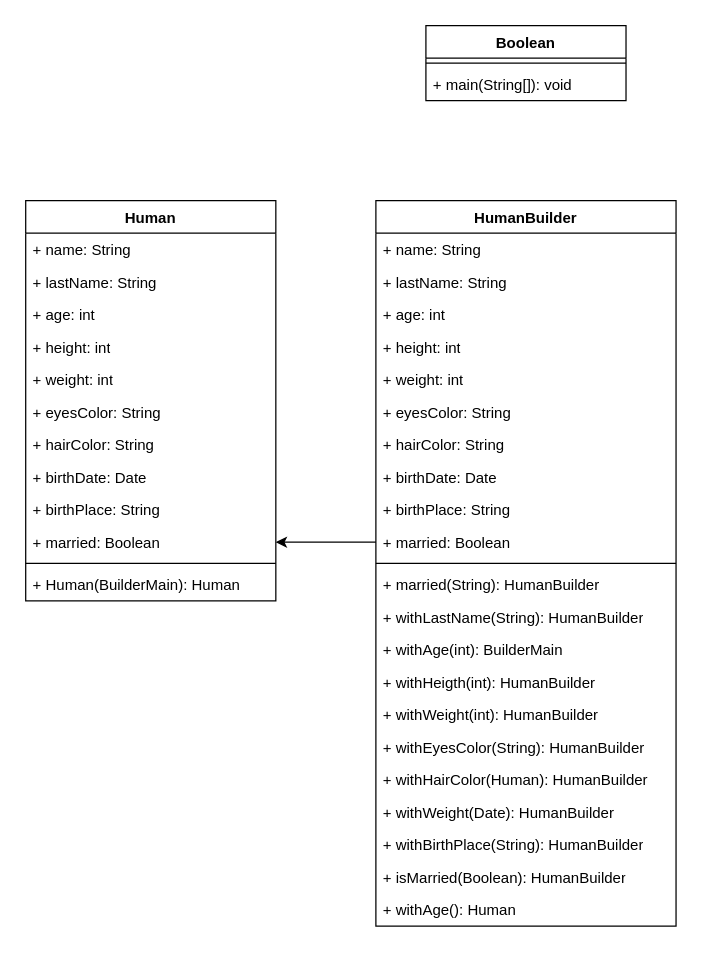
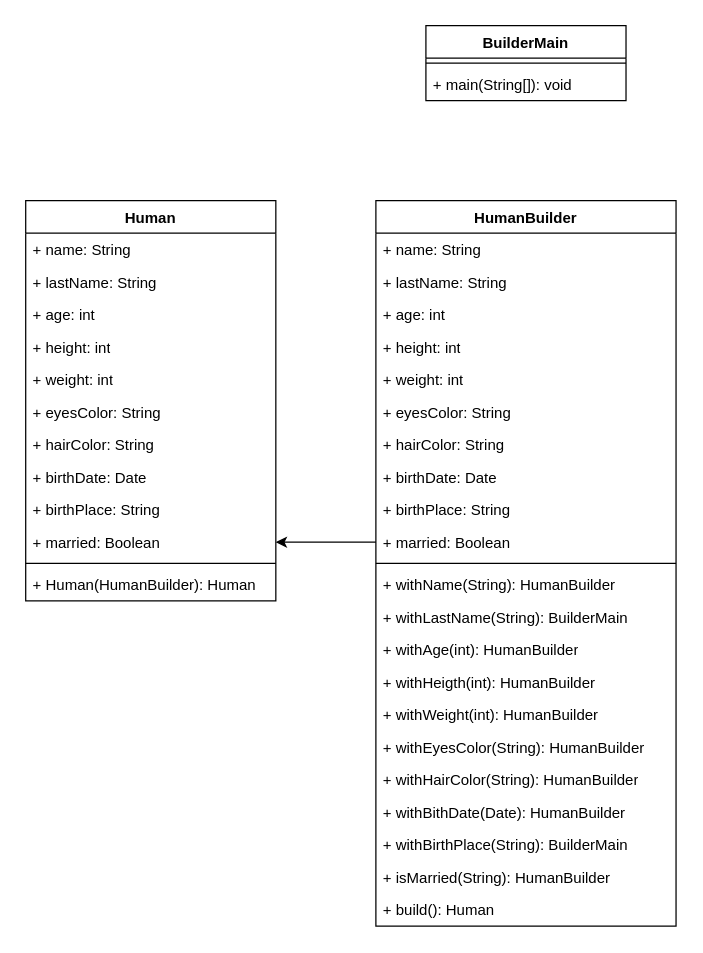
node "Boolean": label "Boolean" -> "BuilderMain"
node "+ Human(BuilderMain): Human": label "+ Human(BuilderMain): Human" -> "+ Human(HumanBuilder): Human"
node "+ married(String): HumanBuilder": label "+ married(String): HumanBuilder" -> "+ withName(String): HumanBuilder"
node "+ withLastName(String): HumanBuilder": label "+ withLastName(String): HumanBuilder" -> "+ withLastName(String): BuilderMain"
node "+ withAge(int): BuilderMain": label "+ withAge(int): BuilderMain" -> "+ withAge(int): HumanBuilder"
node "+ withHairColor(Human): HumanBuilder": label "+ withHairColor(Human): HumanBuilder" -> "+ withHairColor(String): HumanBuilder"
node "+ withWeight(Date): HumanBuilder": label "+ withWeight(Date): HumanBuilder" -> "+ withBithDate(Date): HumanBuilder"
node "+ withBirthPlace(String): HumanBuilder": label "+ withBirthPlace(String): HumanBuilder" -> "+ withBirthPlace(String): BuilderMain"
node "+ isMarried(Boolean): HumanBuilder": label "+ isMarried(Boolean): HumanBuilder" -> "+ isMarried(String): HumanBuilder"
node "+ withAge(): Human": label "+ withAge(): Human" -> "+ build(): Human"
